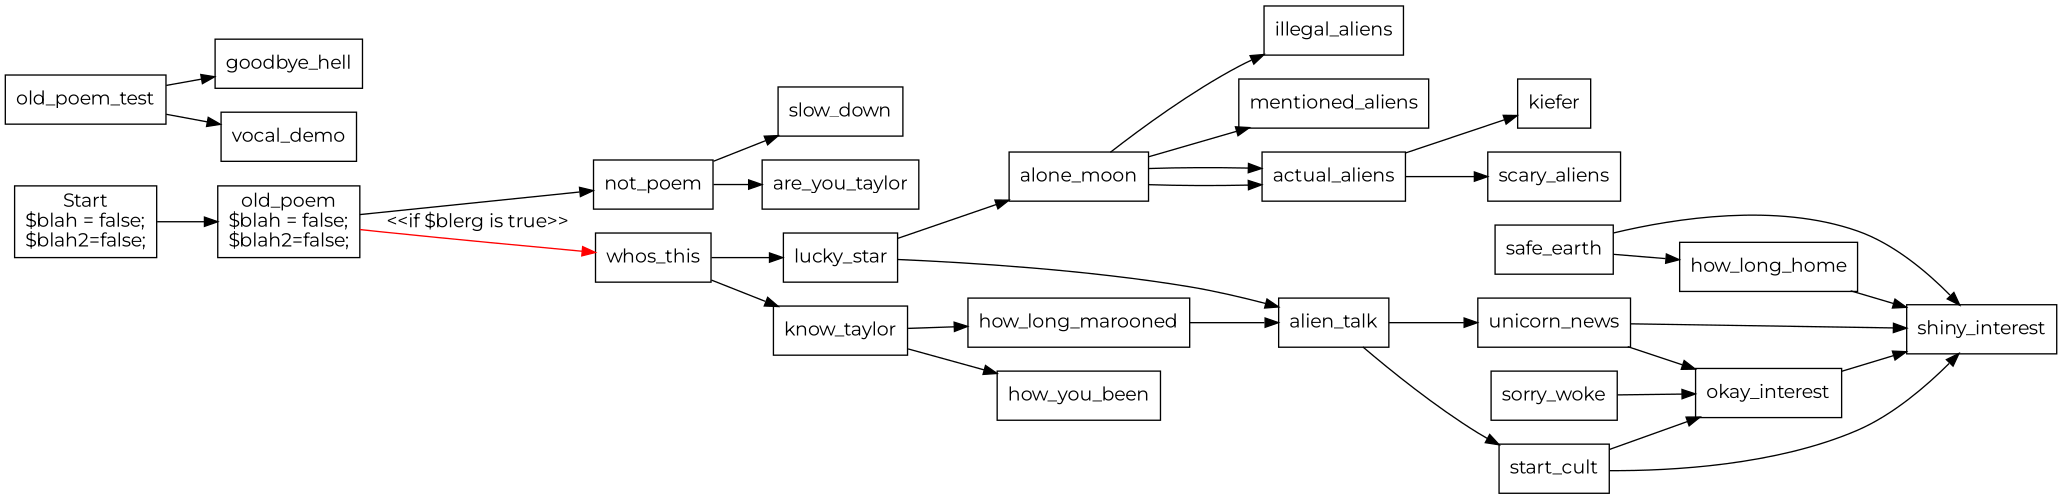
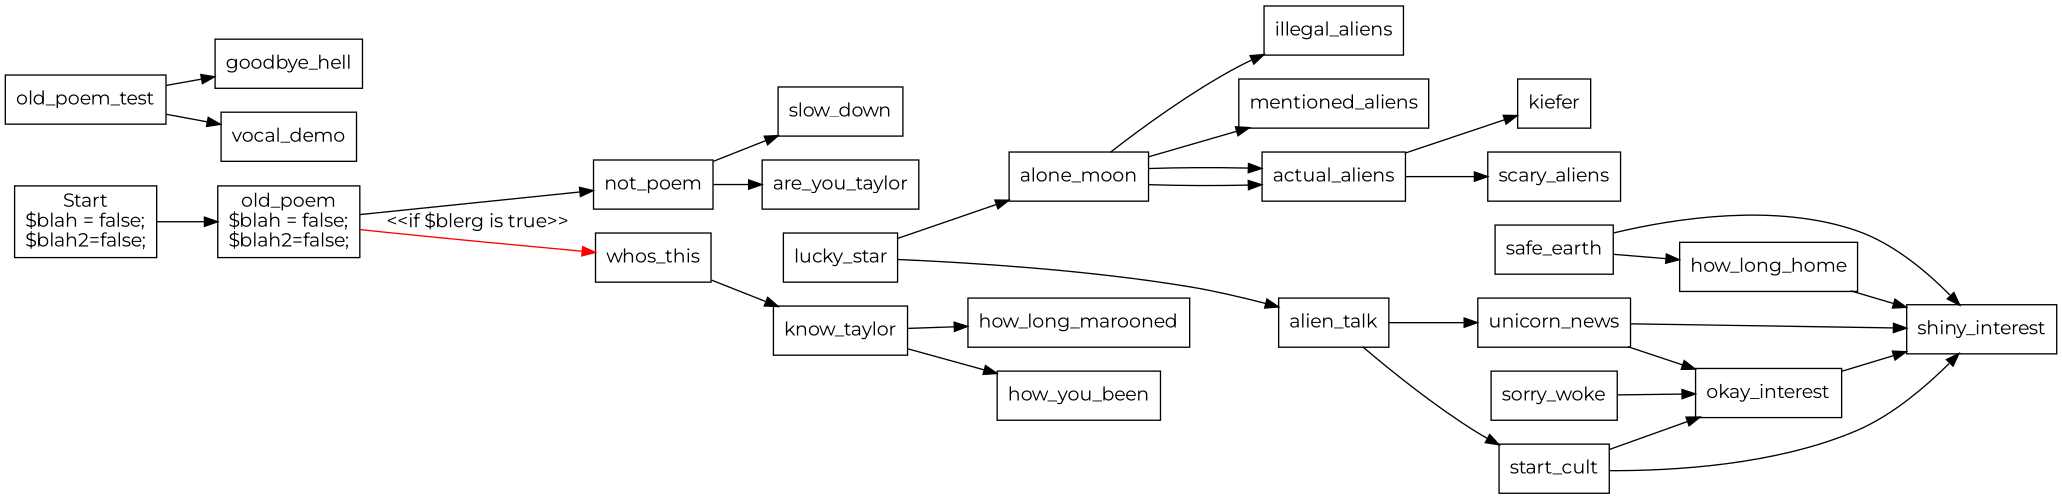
edge "whos_this" -> "lucky_star": removed
edge "how_long_marooned" -> "alien_talk": removed
